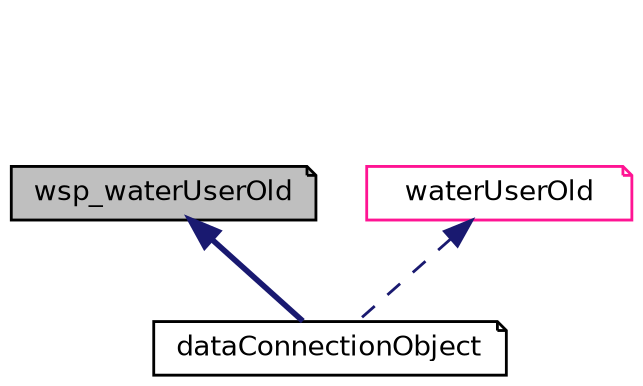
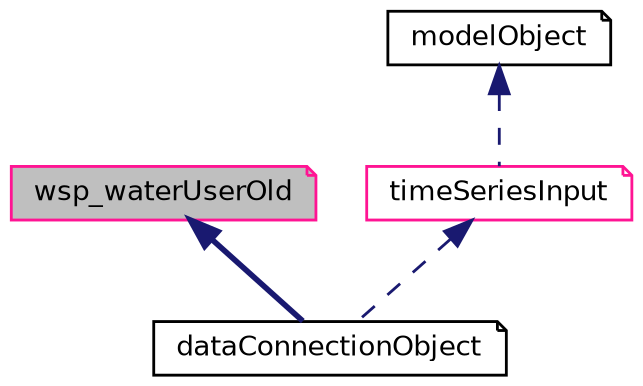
node "modelObject": added
node "wsp_waterUserOld": color black -> deeppink
node "waterUserOld": label "waterUserOld" -> "timeSeriesInput"
